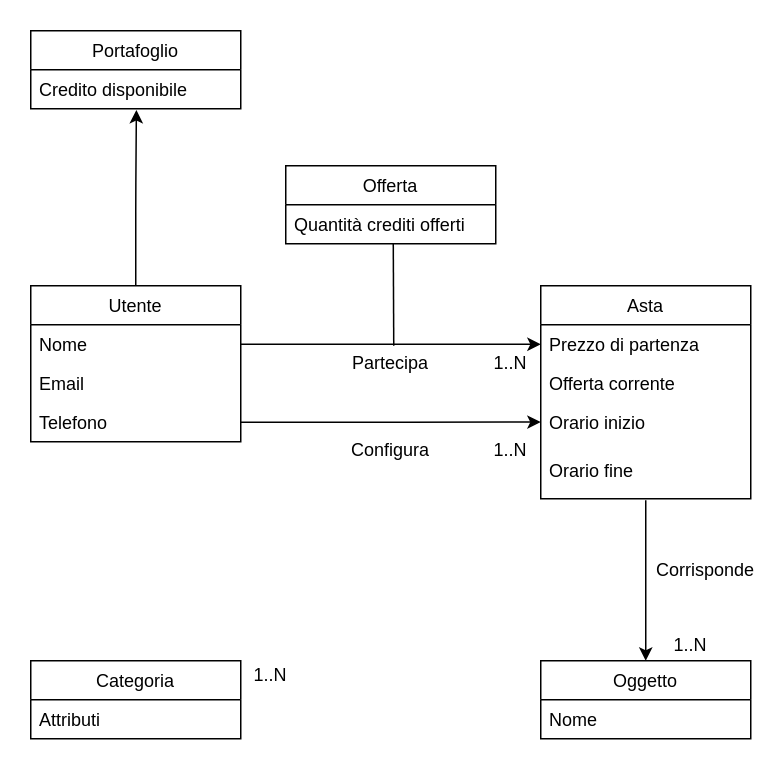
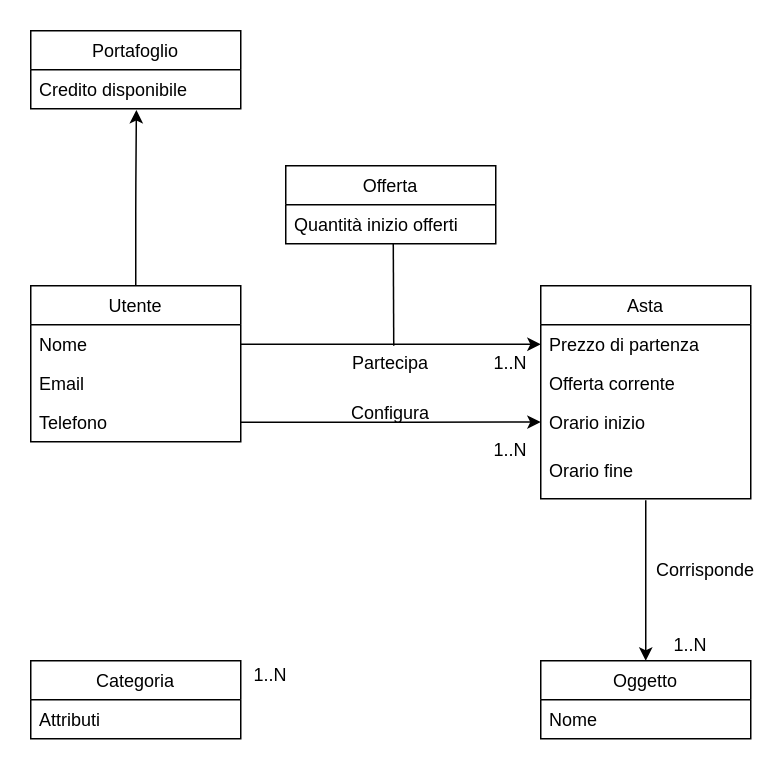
node "Quantità crediti offerti": label "Quantità crediti offerti" -> "Quantità inizio offerti"
node "Configura": moved (391, 451) -> (391, 413)
